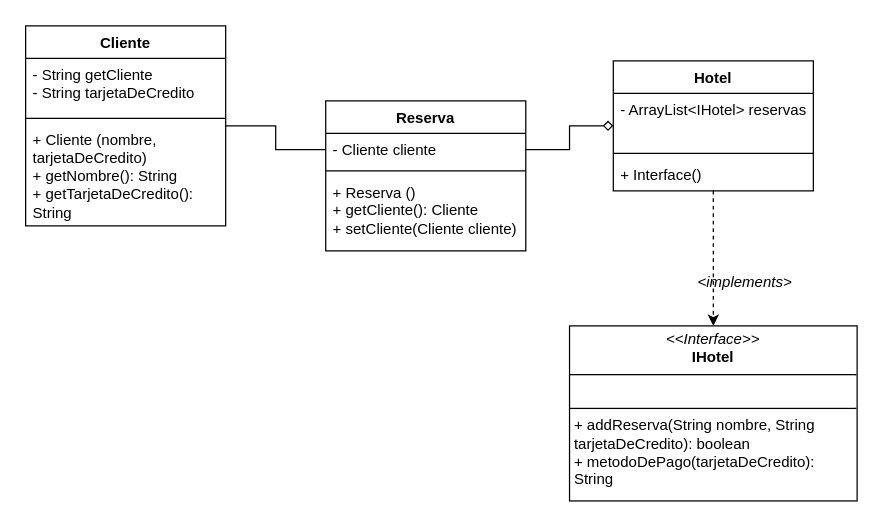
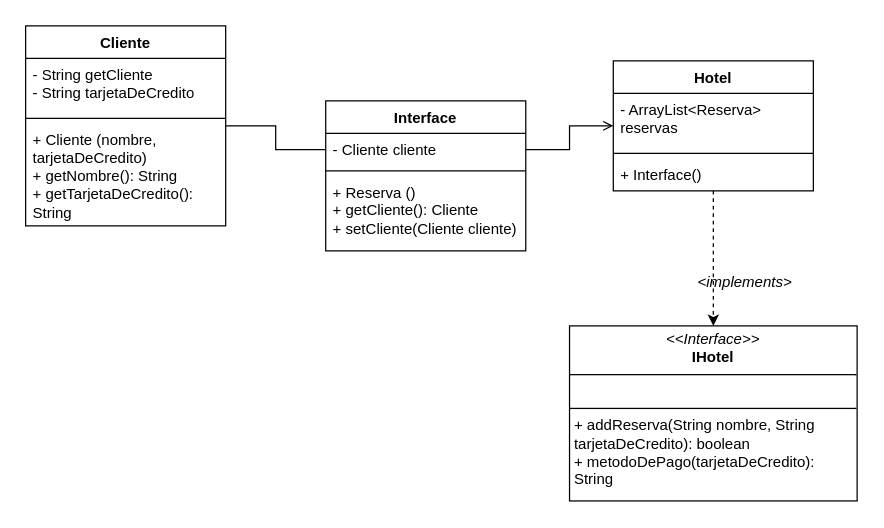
node "Reserva": label "Reserva" -> "Interface"
node "- ArrayList<IHotel> reservas": label "- ArrayList<IHotel> reservas" -> "- ArrayList<Reserva> reservas"
edge "- Cliente cliente" -> "Hotel": arrowhead diamond -> open
